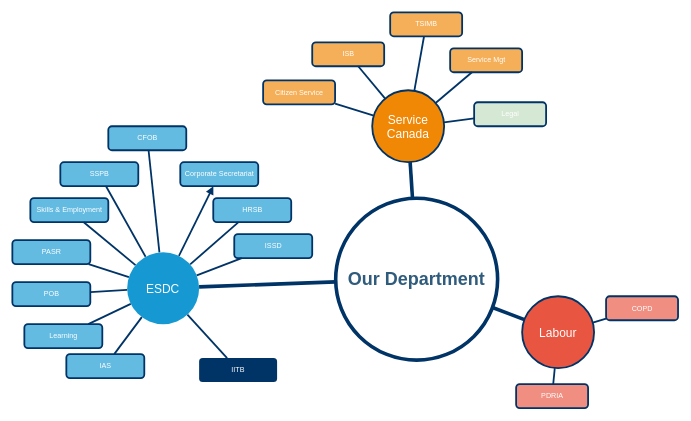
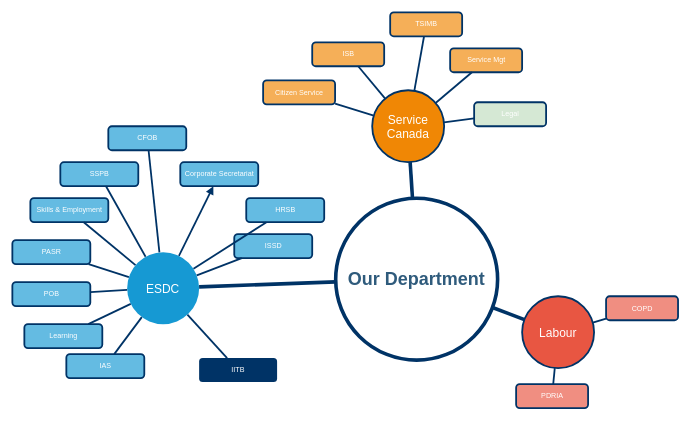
node "HRSB": moved (252, 210) -> (285, 210)
